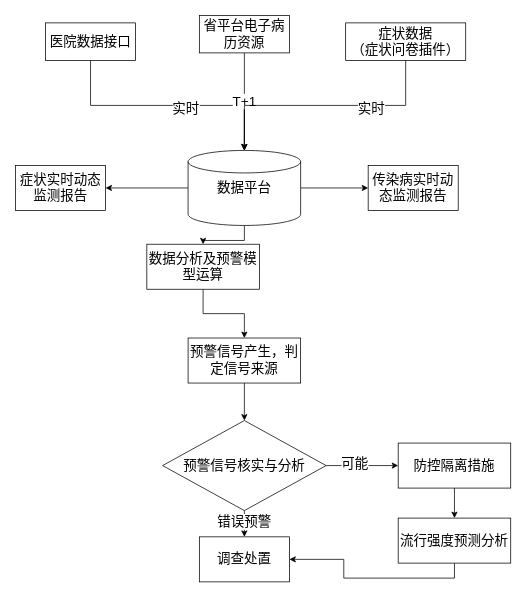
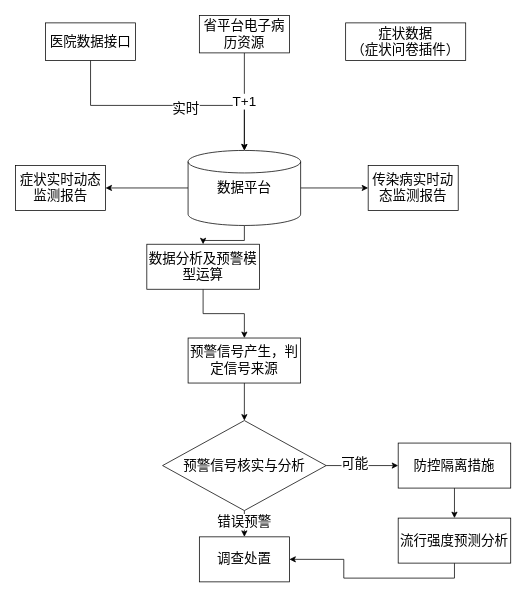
edge "症状数据 （症状问卷插件）" -> "数据平台": removed, label "实时"
